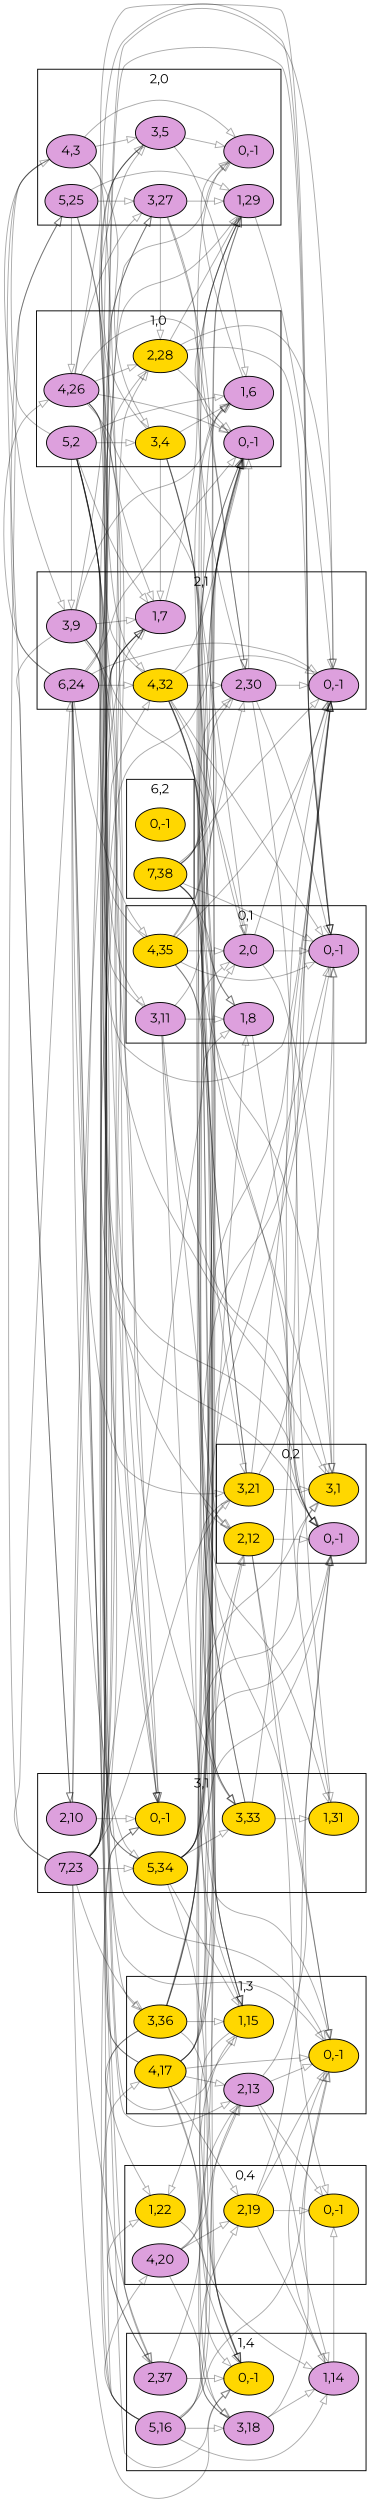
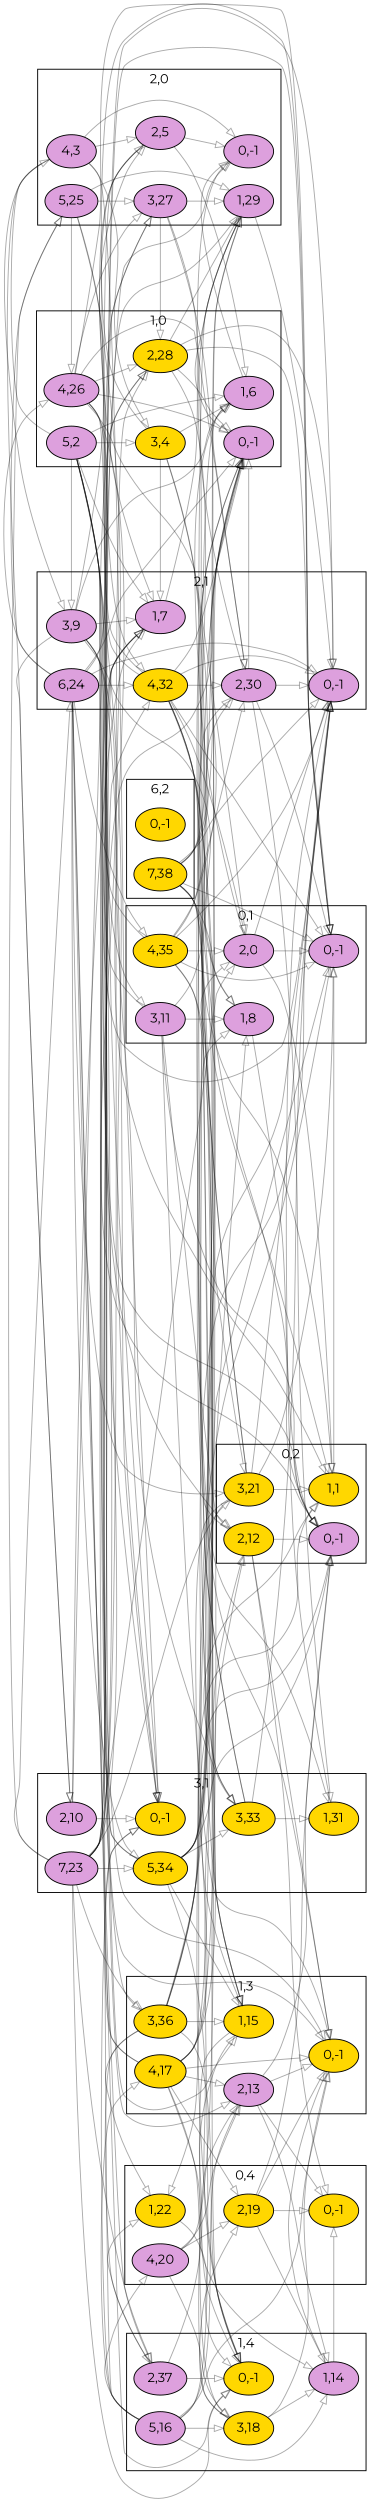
node "3,5": label "3,5" -> "2,5"
edge "4,32" -> "2,28": added
edge "3,4" -> "1,8": now "2,28" -> "1,8"
node "3,1": label "3,1" -> "1,1"
node "3,18": fillcolor plum -> gold
